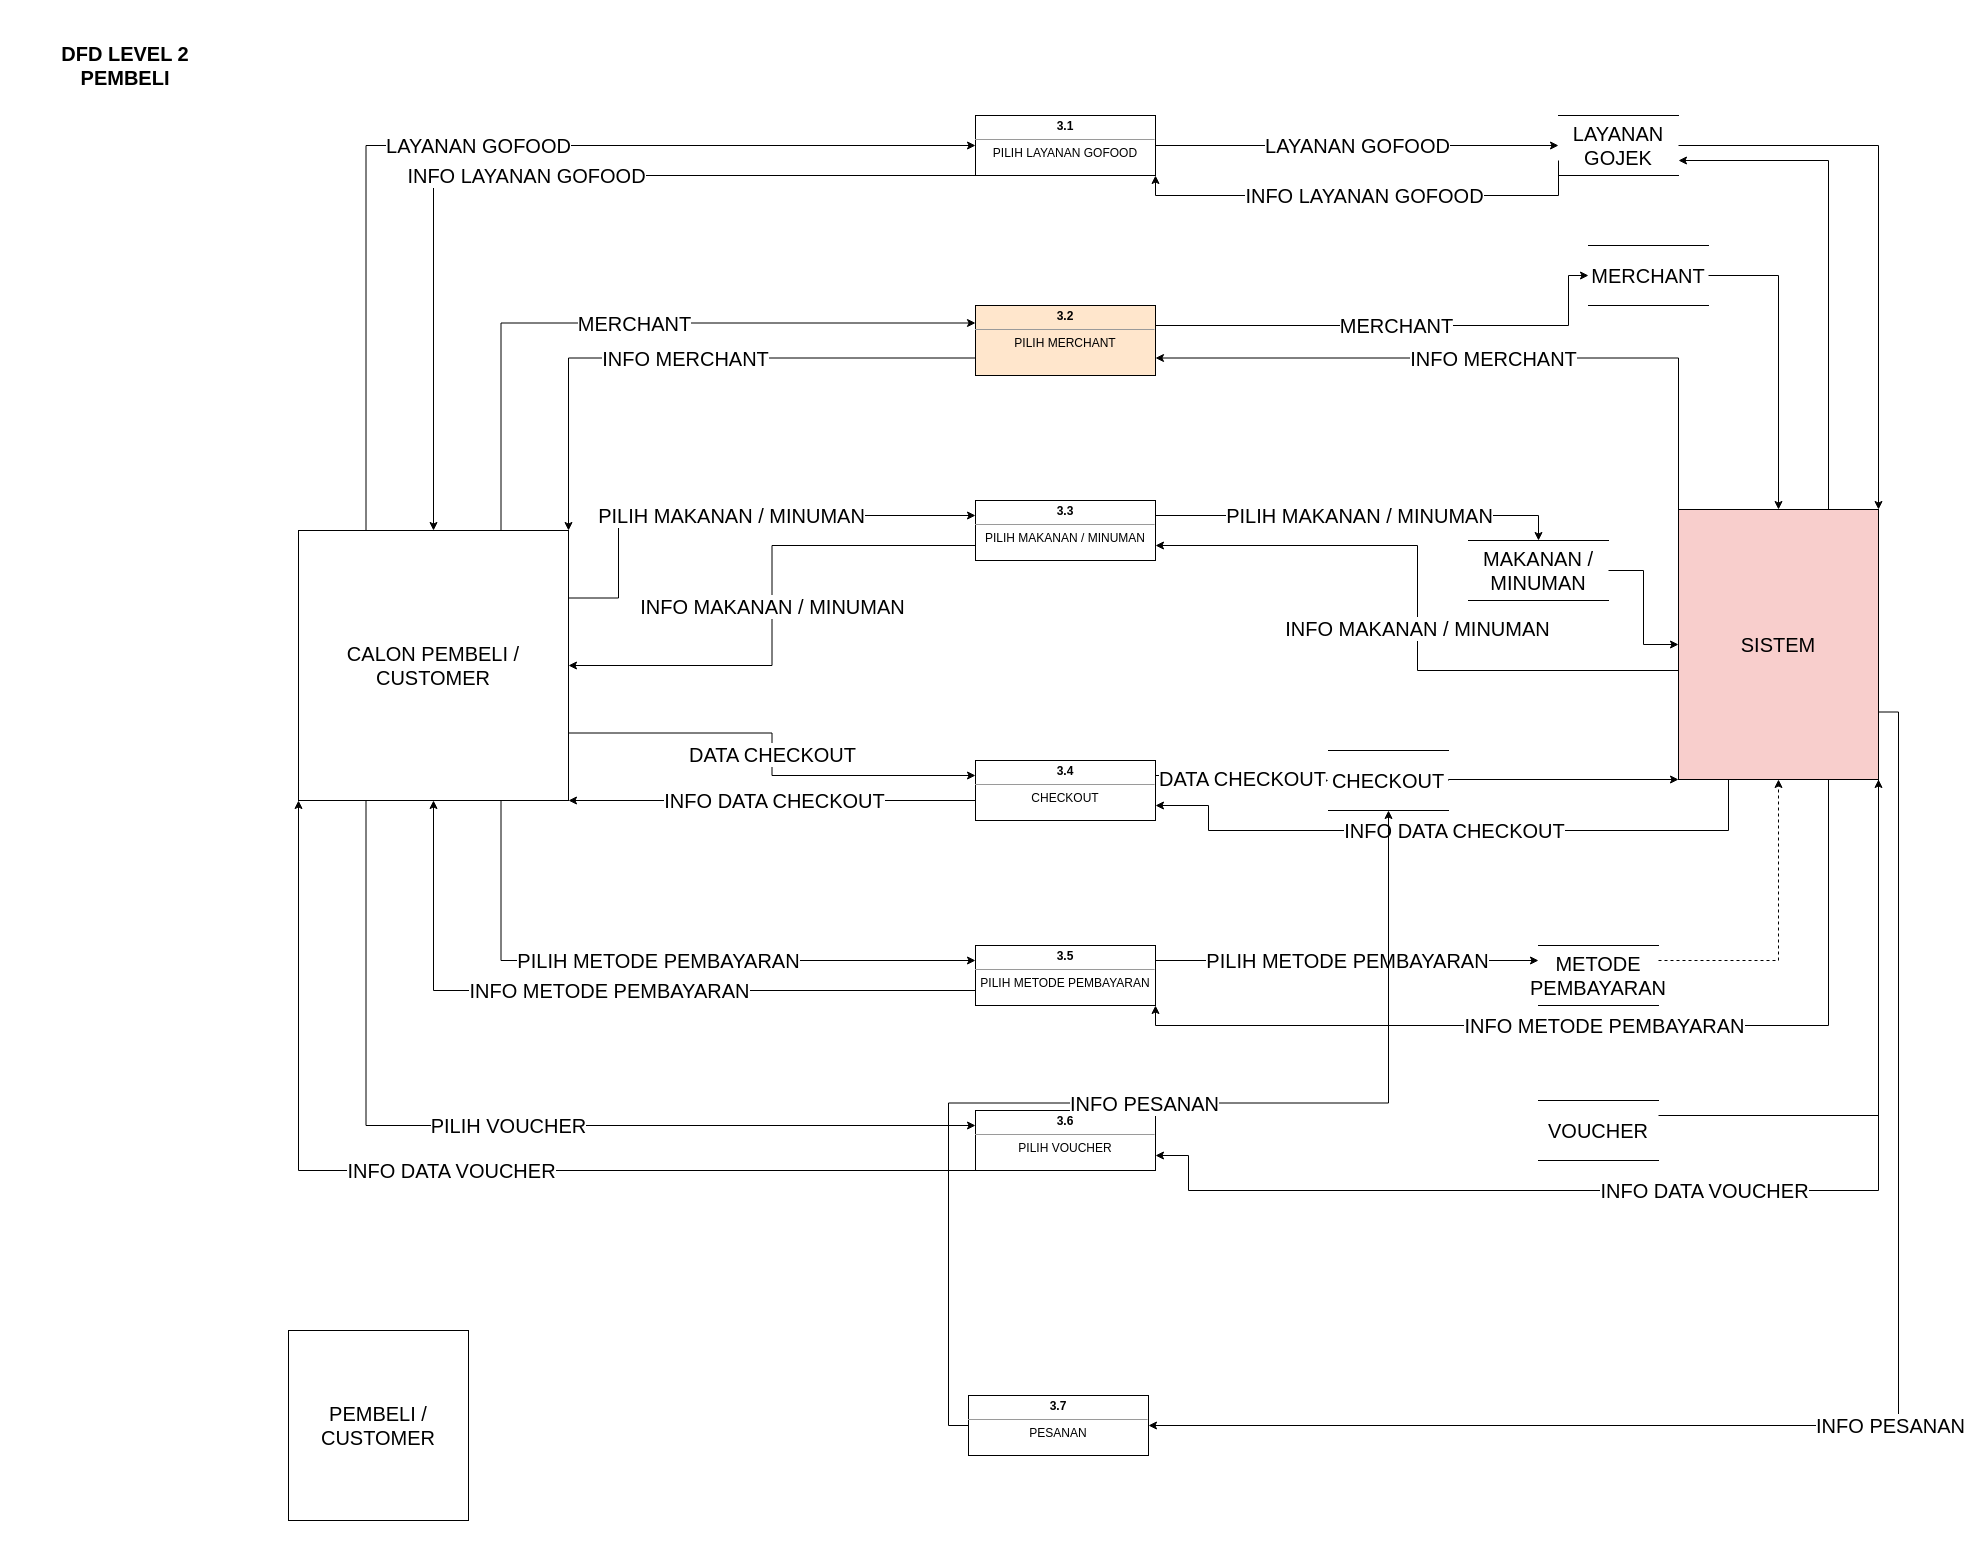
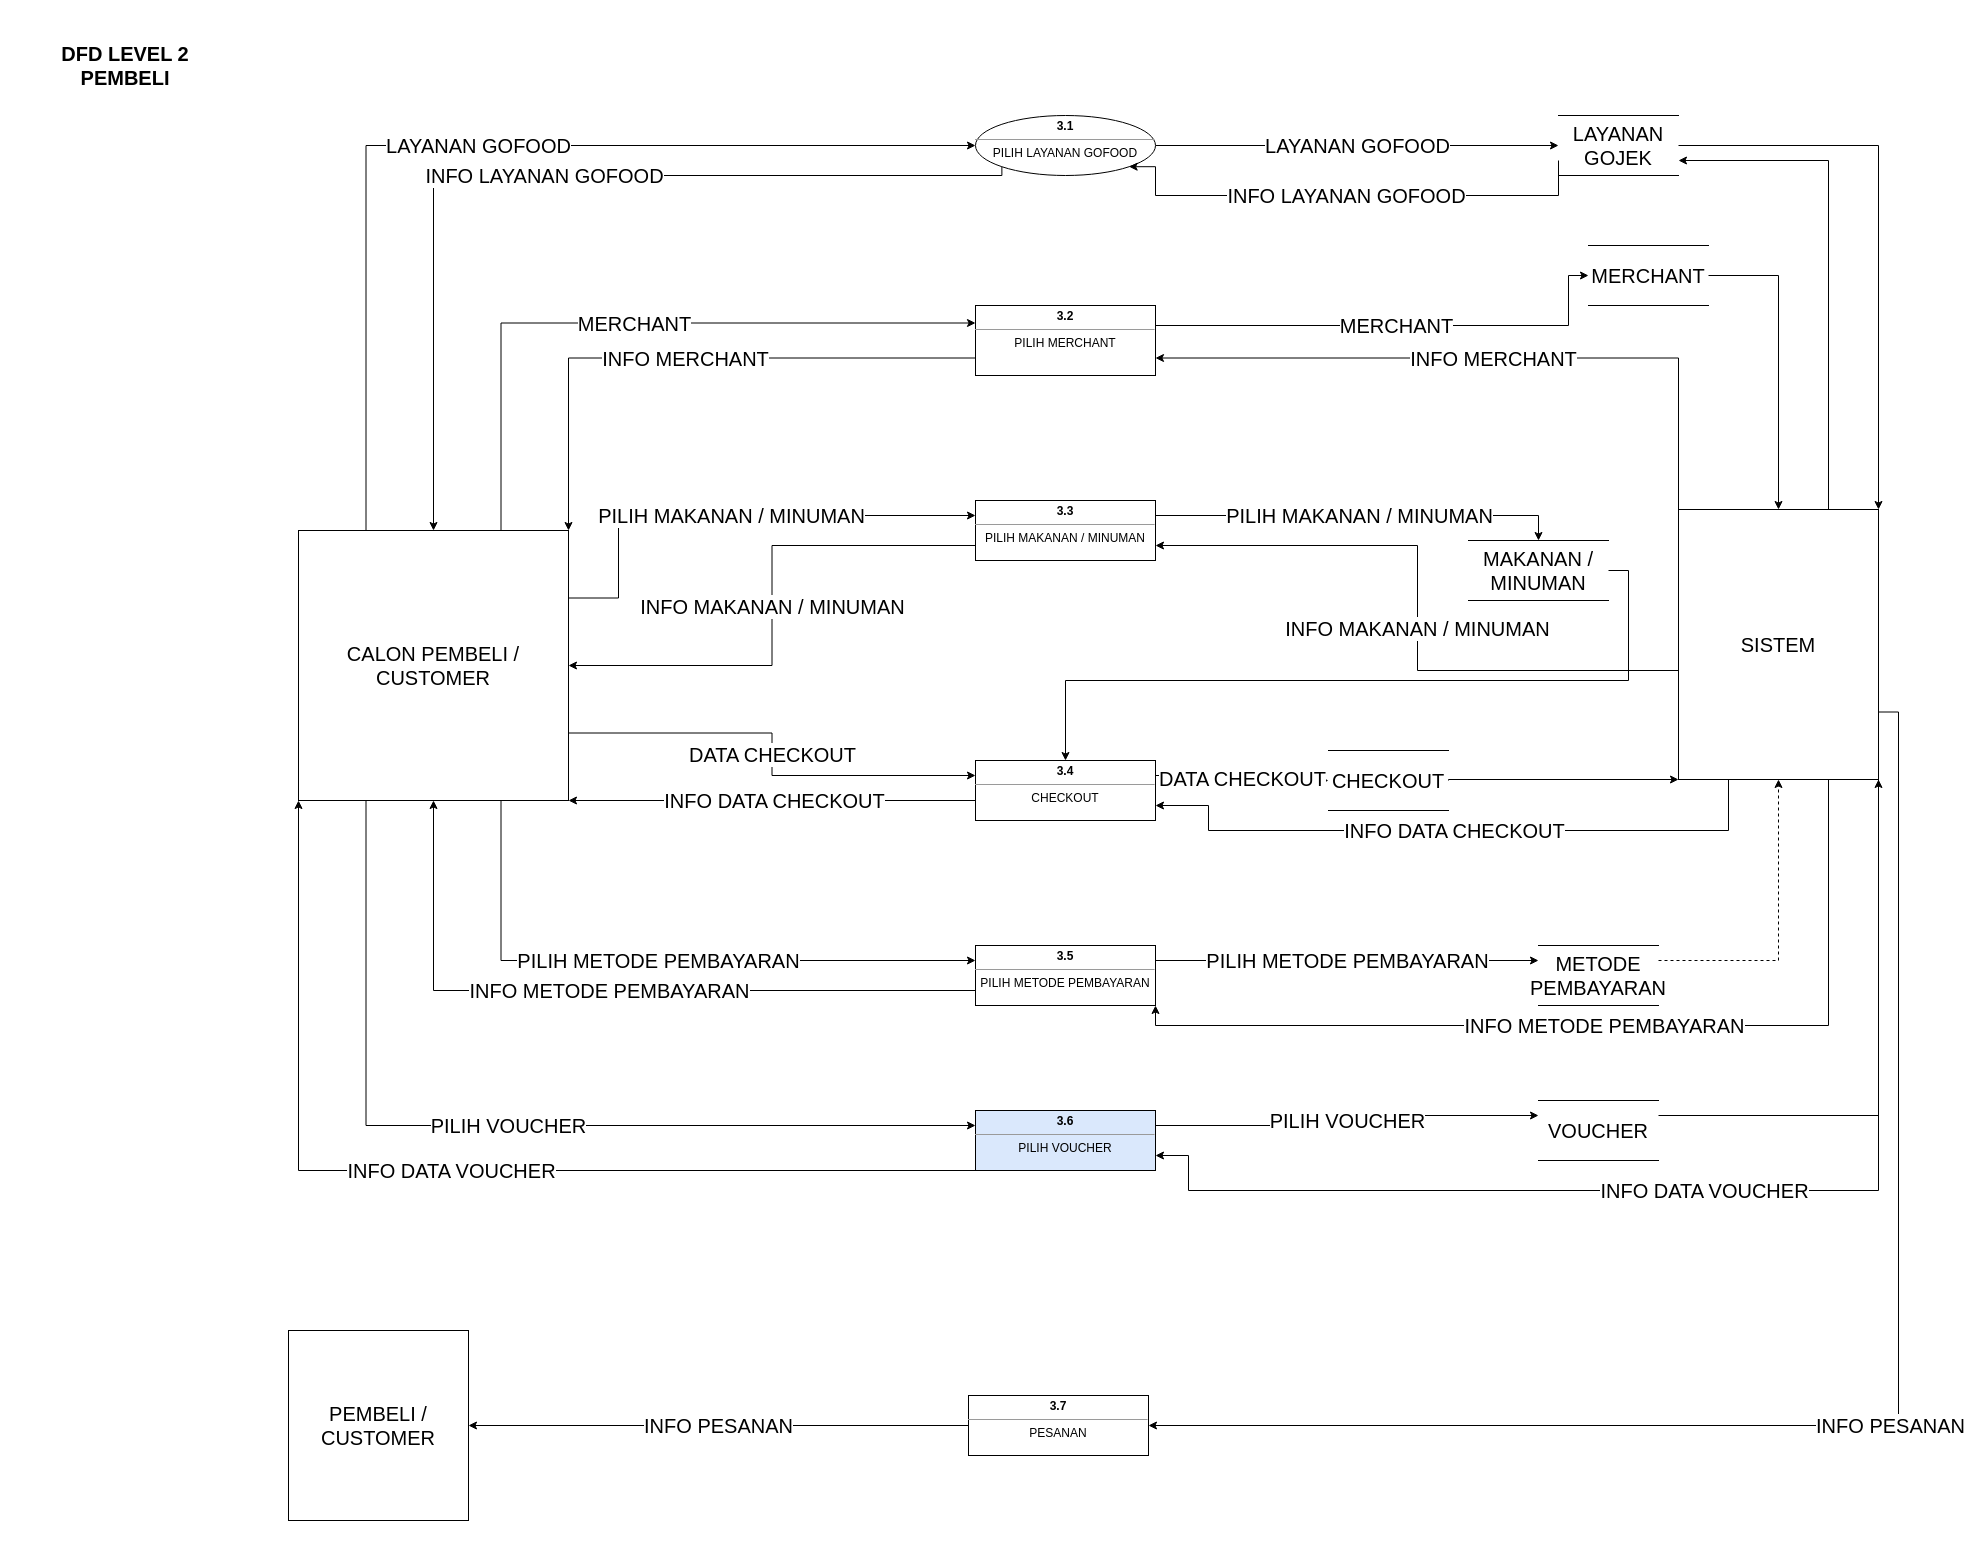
node "3.1 PILIH LAYANAN GOFOOD": shape rectangle -> ellipse
node "3.2 PILIH MERCHANT": fillcolor #ffe6cc -> #ffffff
edge "MAKANAN / MINUMAN" -> "SISTEM": now "MAKANAN / MINUMAN" -> "3.4 CHECKOUT"
node "SISTEM": fillcolor #f8cecc -> #ffffff
edge "3.7 PESANAN" -> "CHECKOUT": now "3.7 PESANAN" -> "PEMBELI / CUSTOMER"
edge "3.6 PILIH VOUCHER" -> "VOUCHER": added, label "PILIH VOUCHER"
node "3.6 PILIH VOUCHER": fillcolor #ffffff -> #dae8fc
